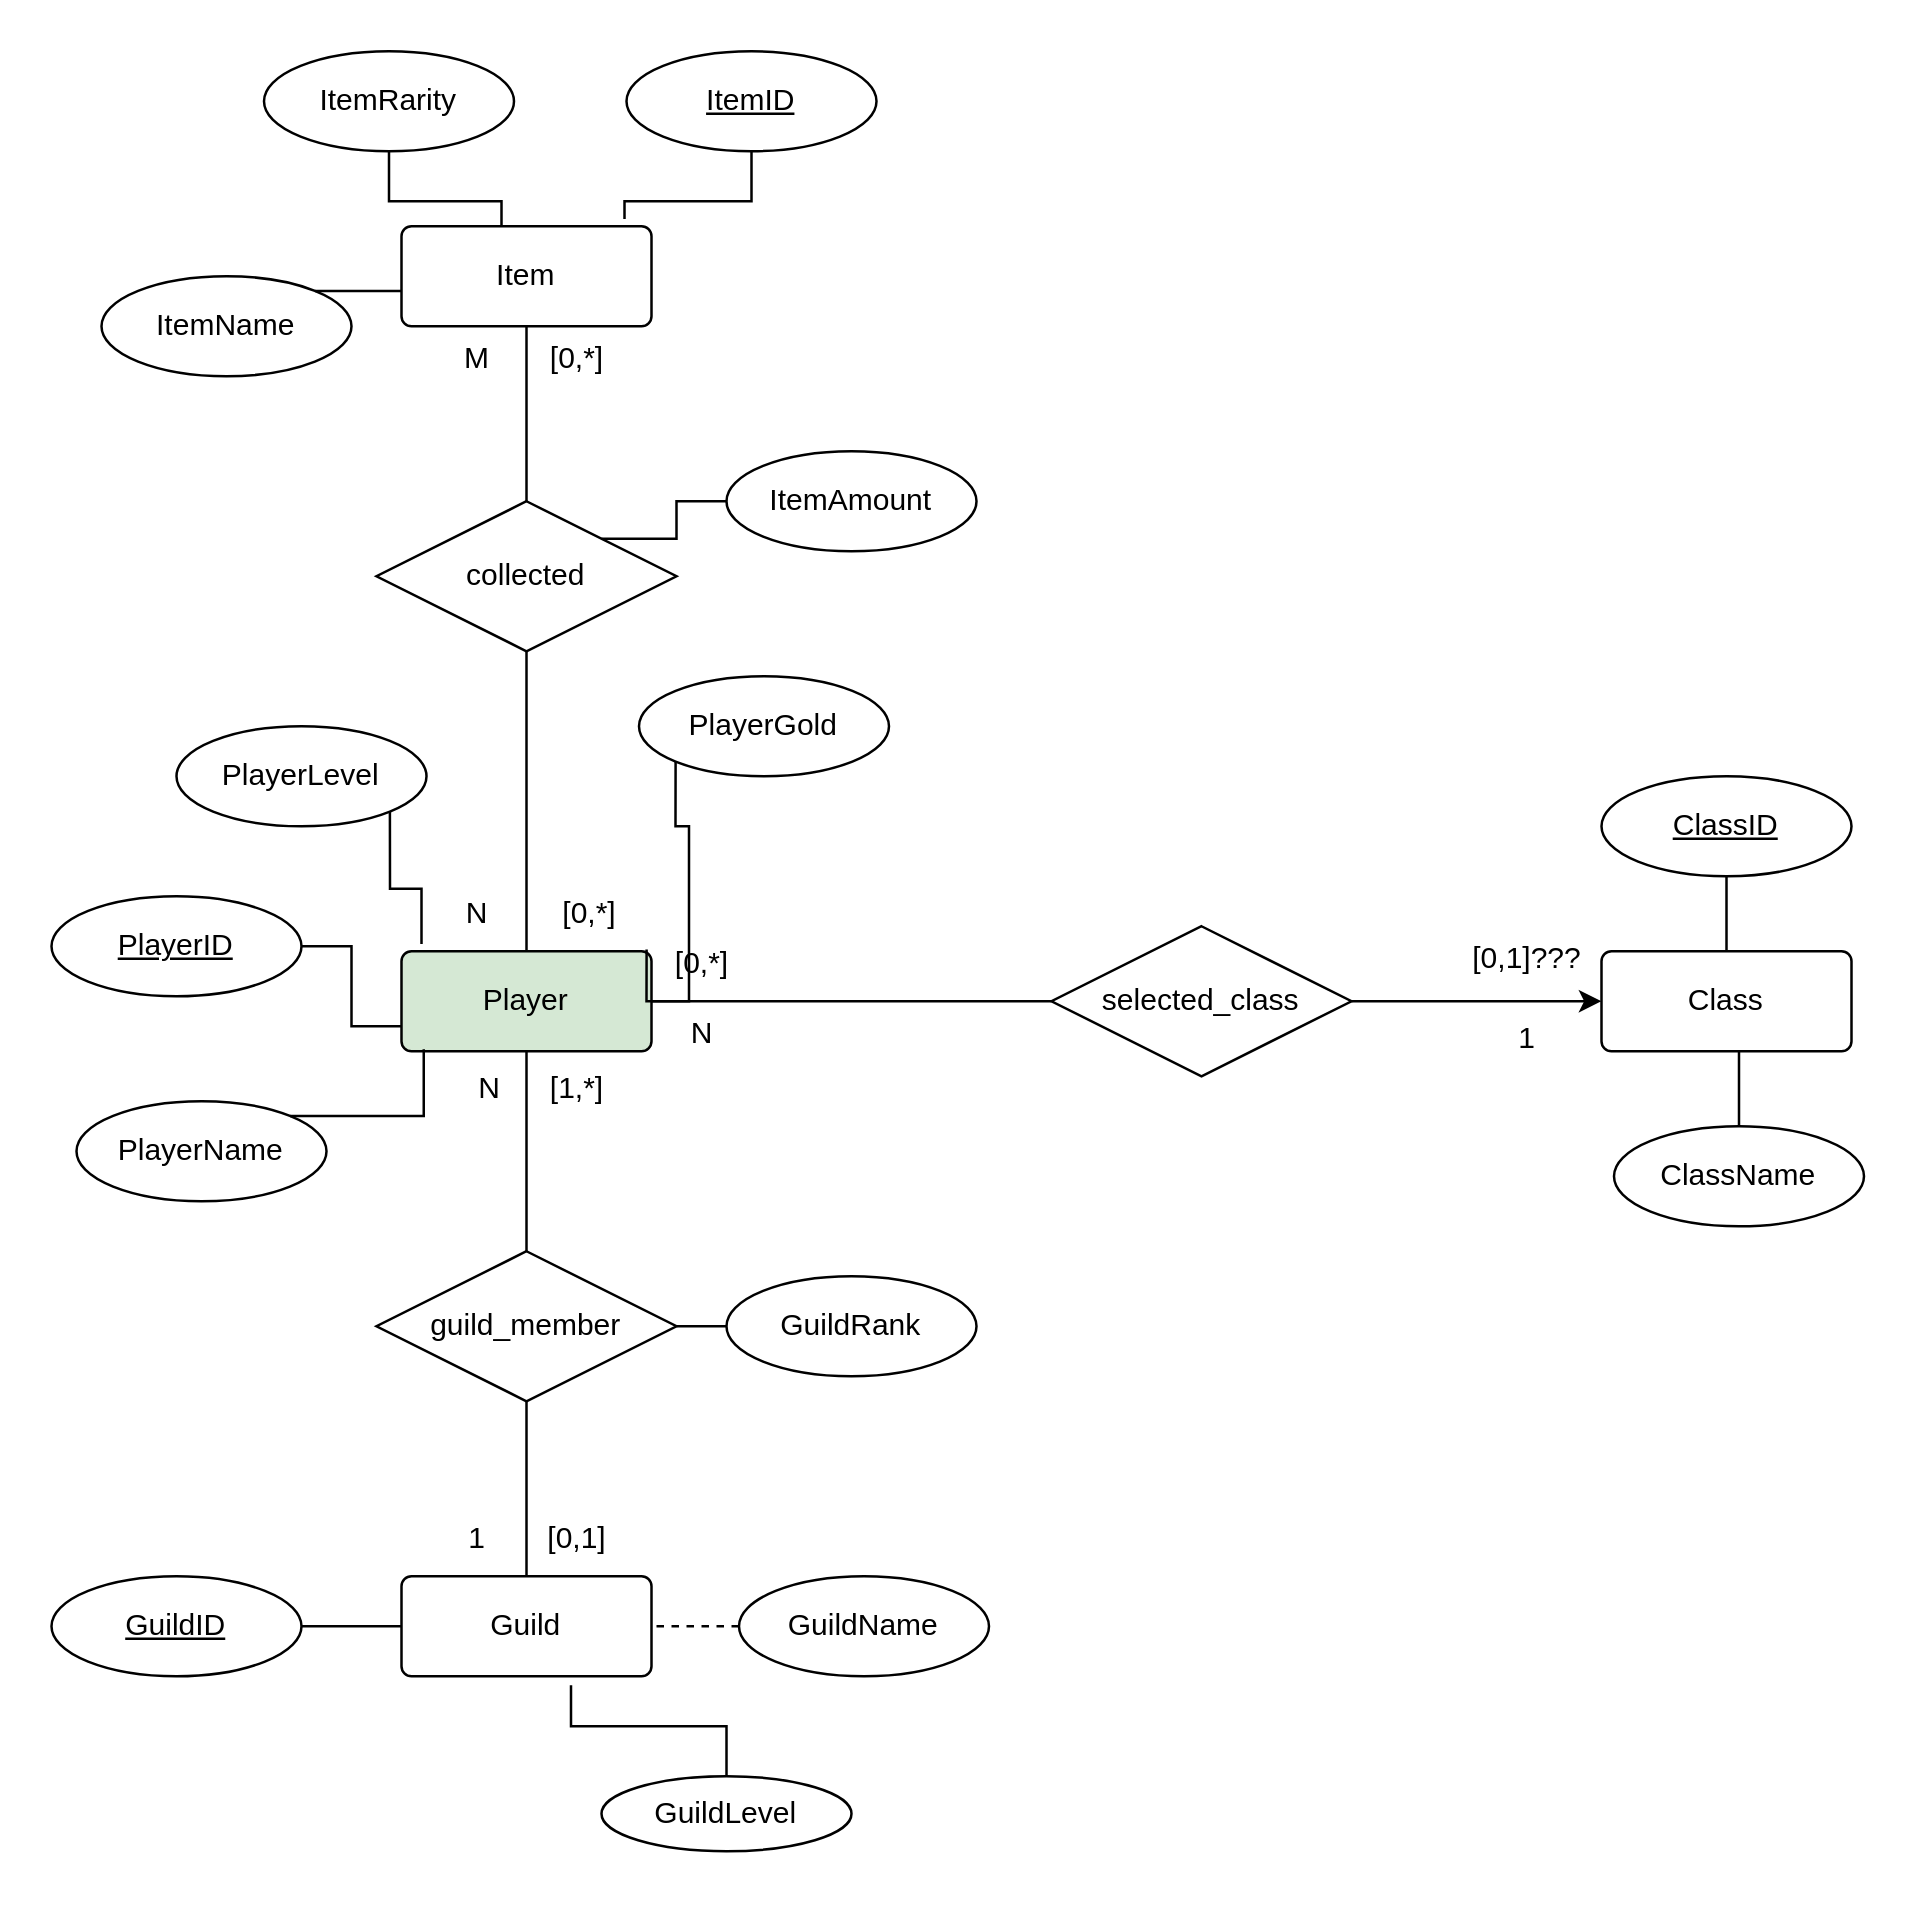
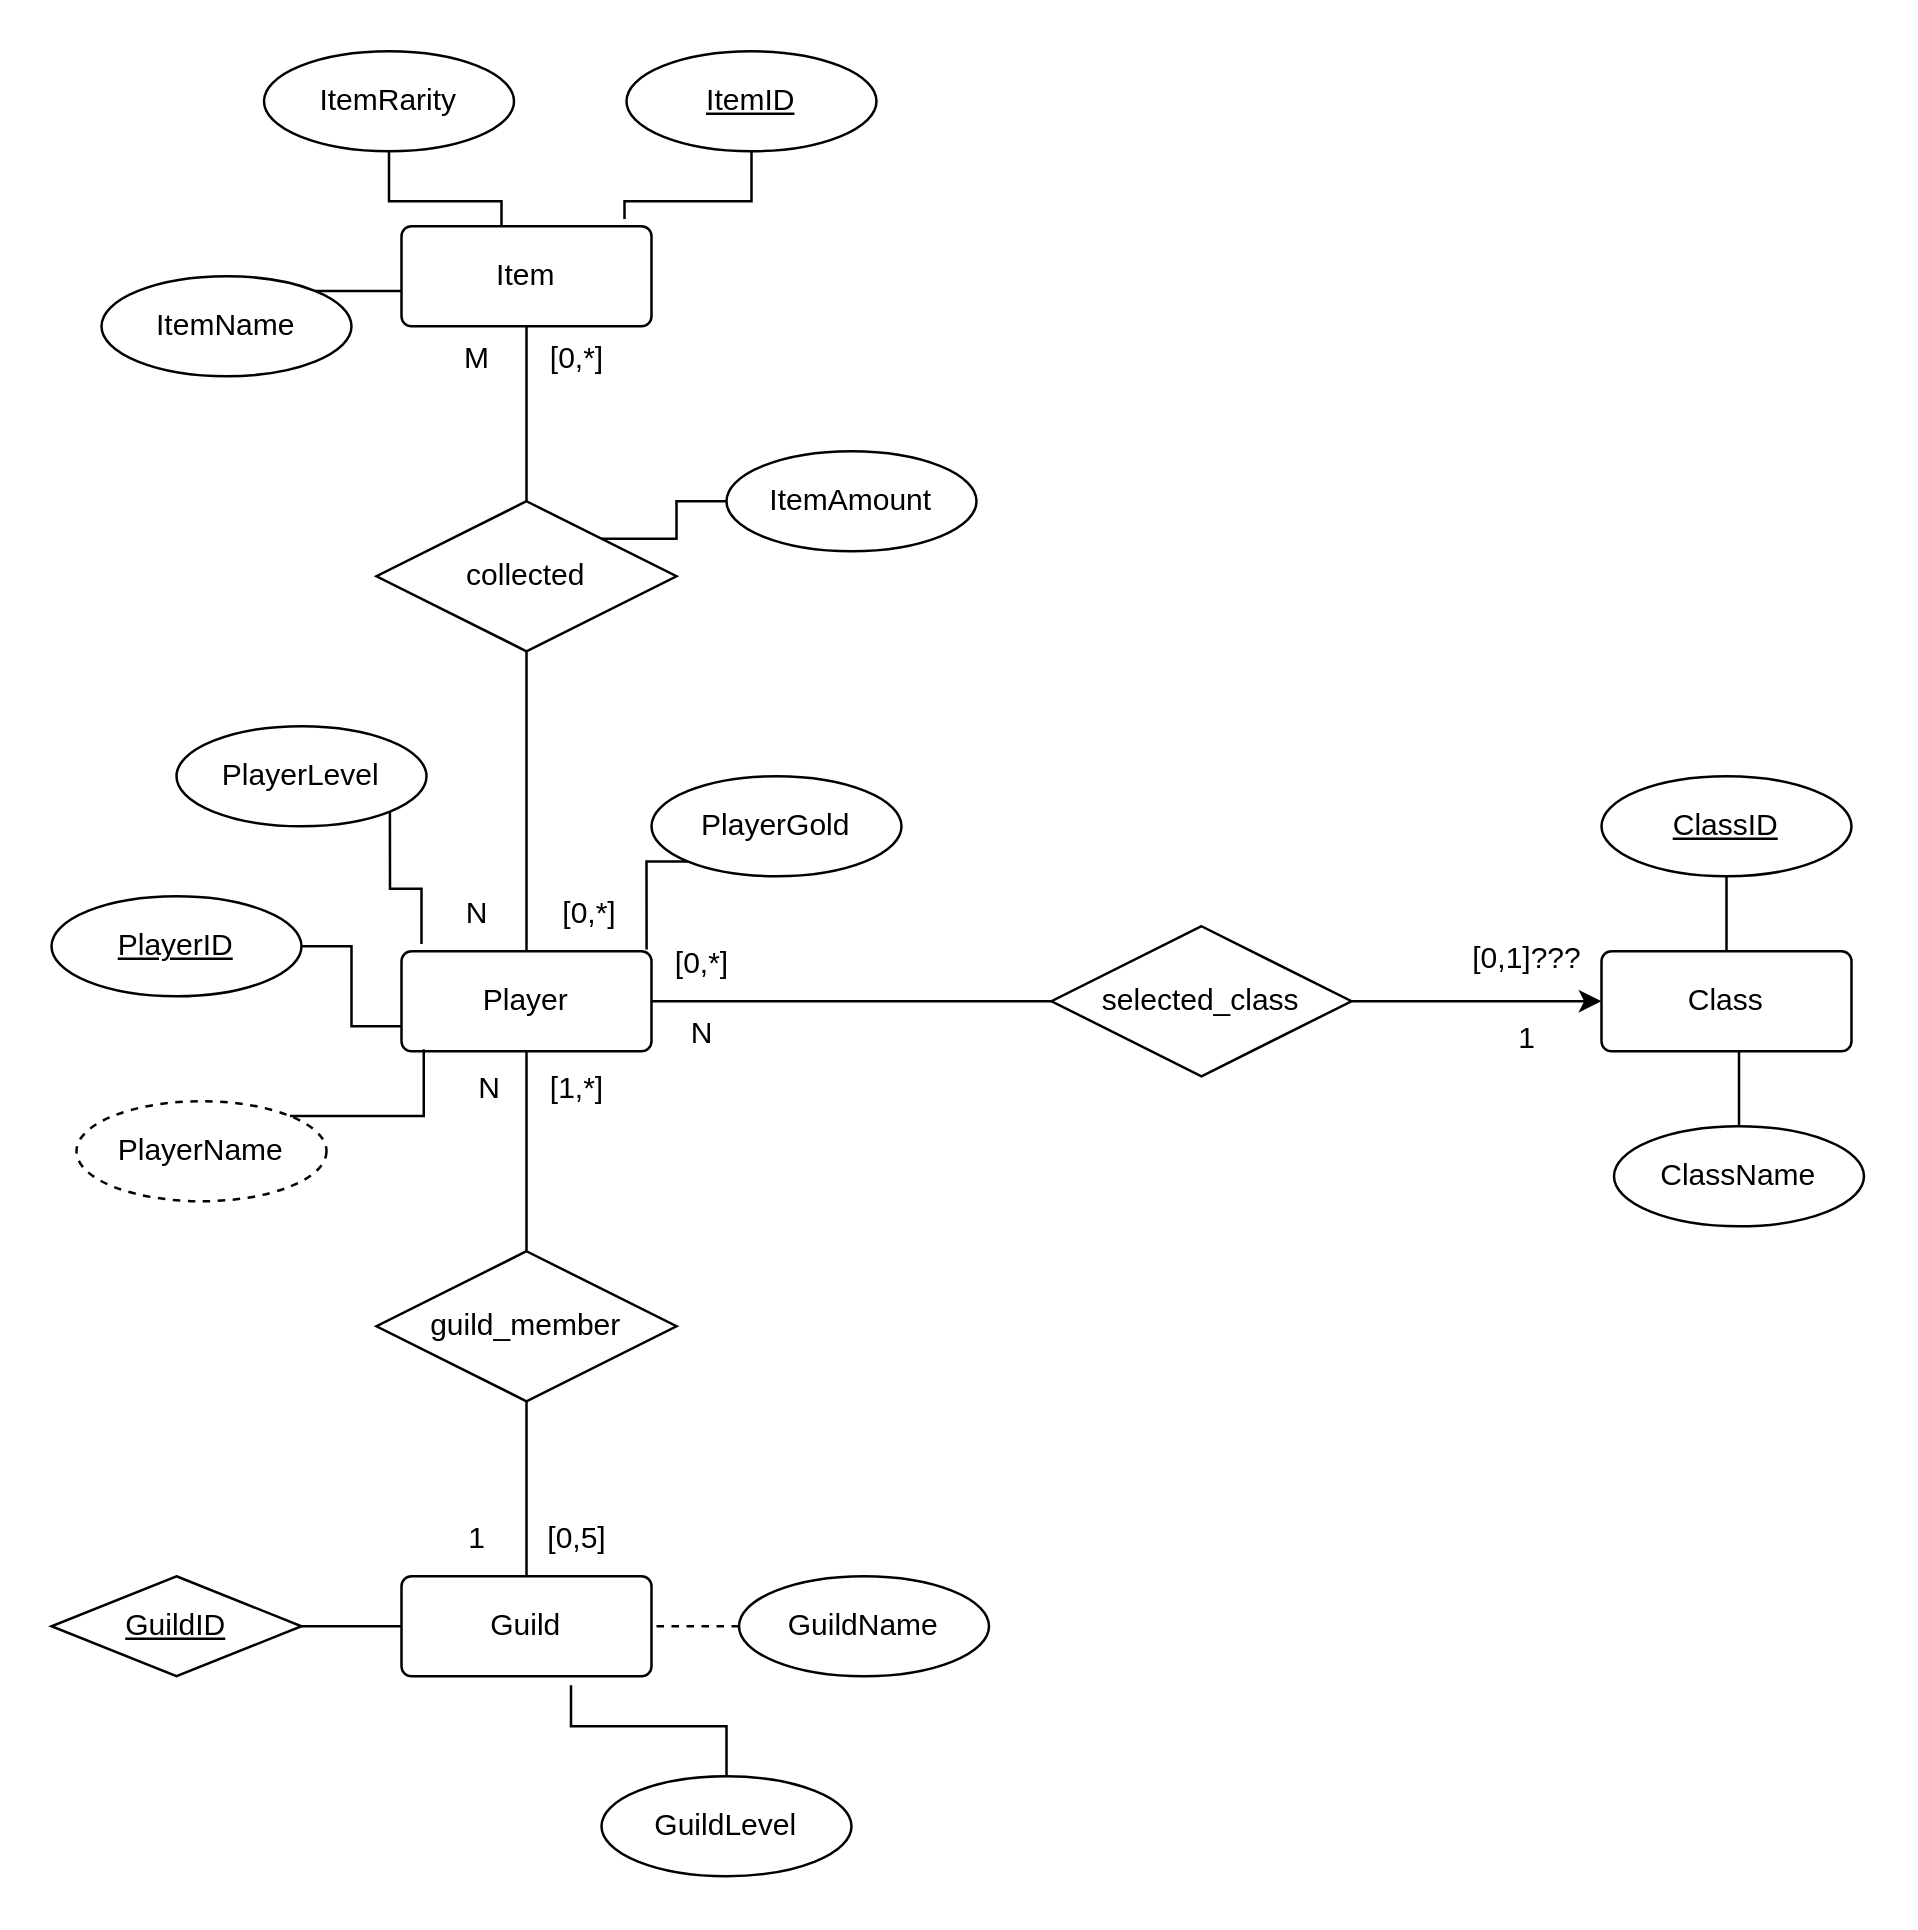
node "PlayerGold": moved (764, 726) -> (776, 826)
node "Player": fillcolor #d5e8d4 -> #ffffff
node "PlayerName": style solid -> dashed
edge "guild_member" -- "GuildRank": removed
node "GuildRank": removed
node "[0,1]": label "[0,1]" -> "[0,5]"
node "GuildID": shape ellipse -> diamond
node "GuildLevel": size 250x75 -> 250x100
